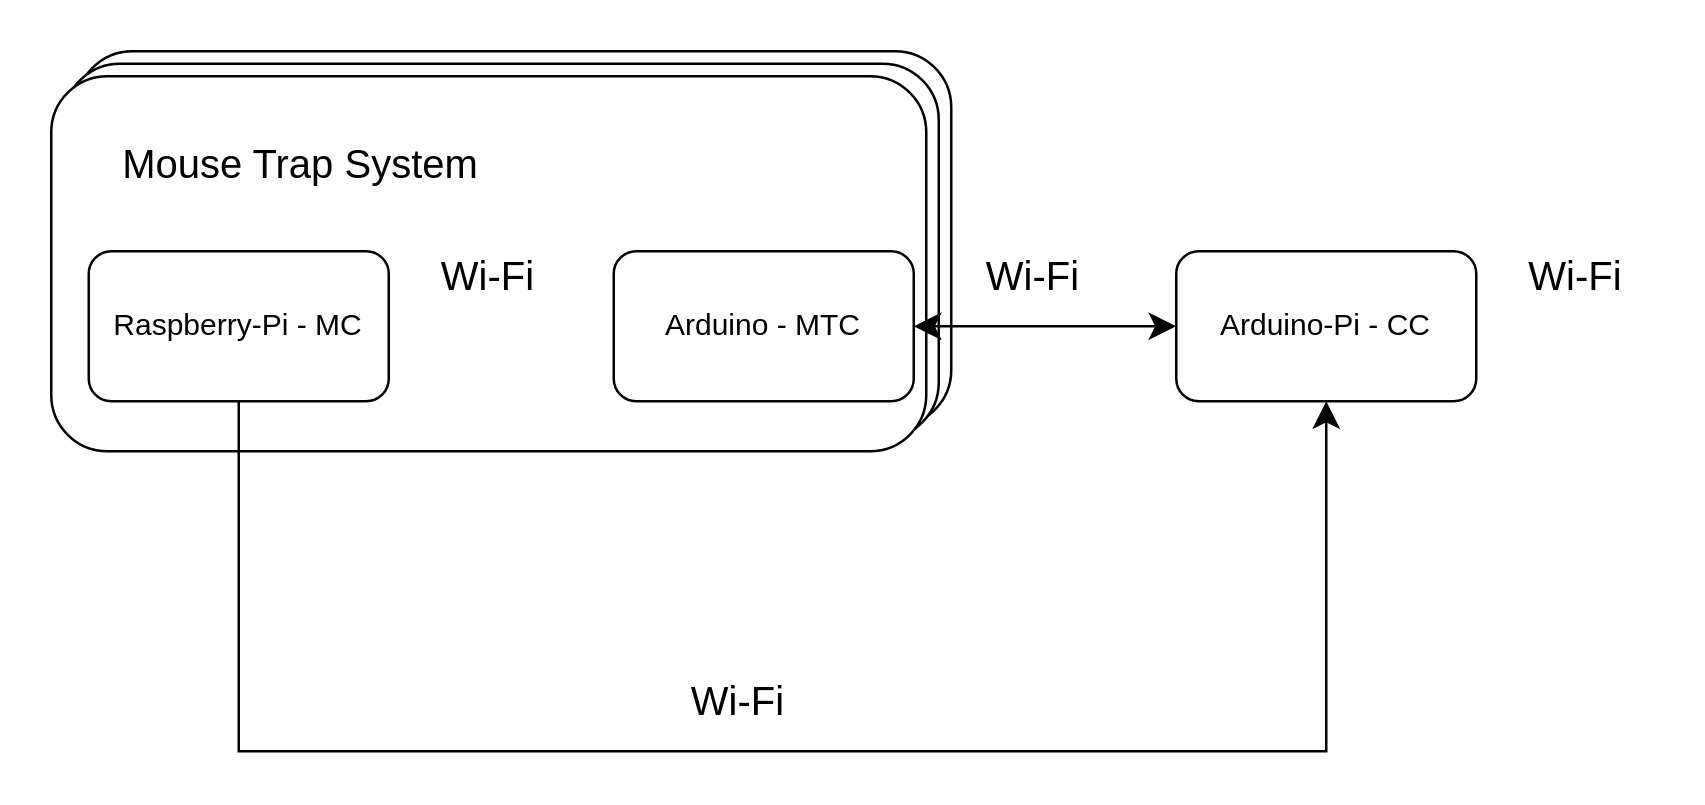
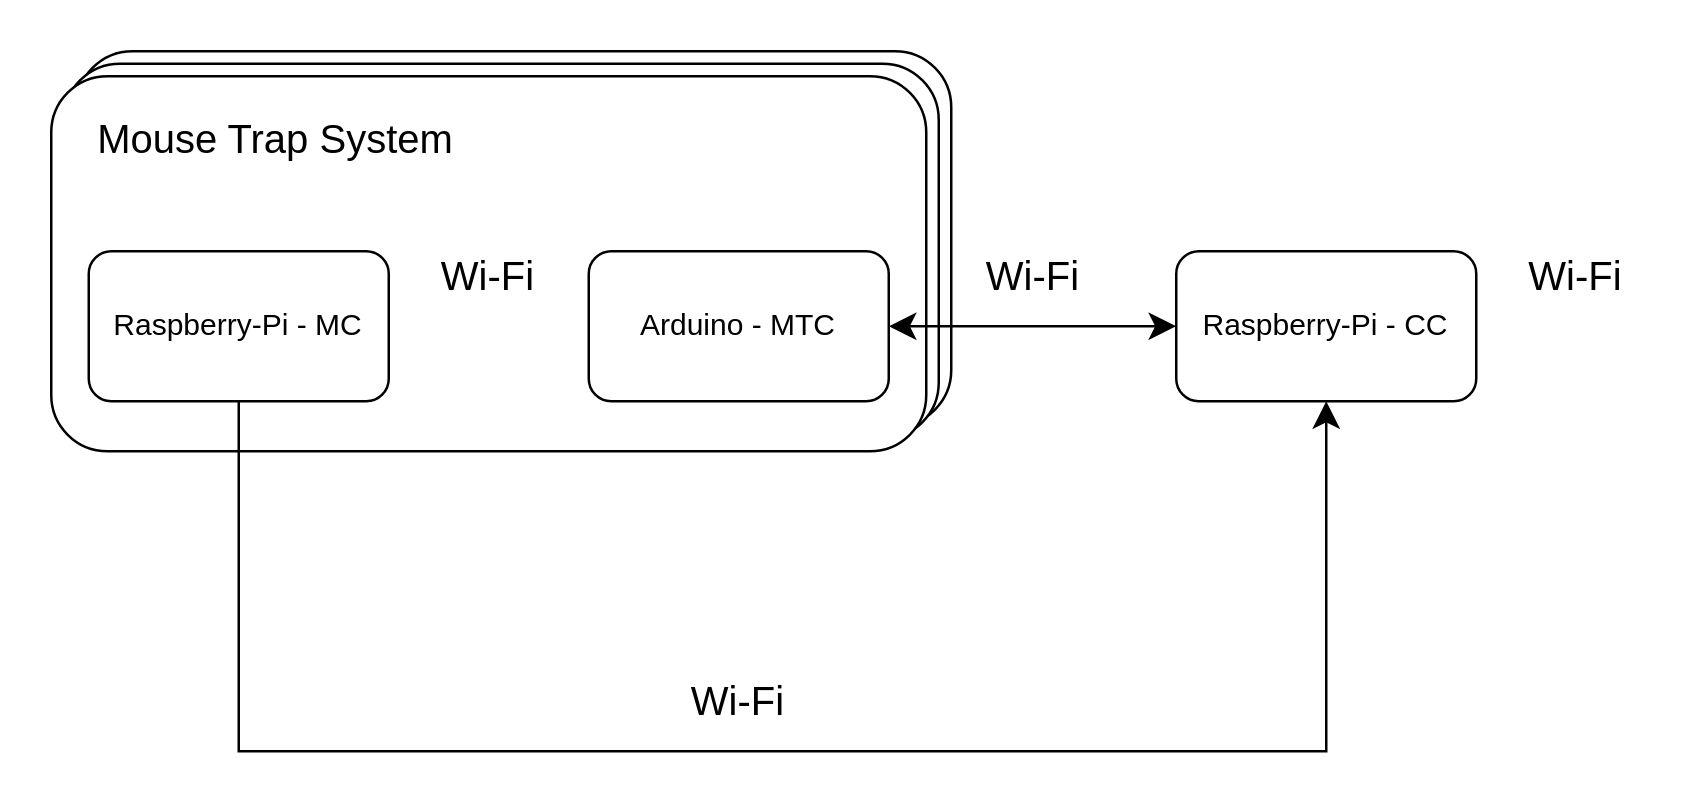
node "Mouse Trap System": moved (301, 164) -> (276, 139)
node "Arduino - MTC": moved (764, 326) -> (739, 326)
node "Arduino-Pi - CC": label "Arduino-Pi - CC" -> "Raspberry-Pi - CC"
